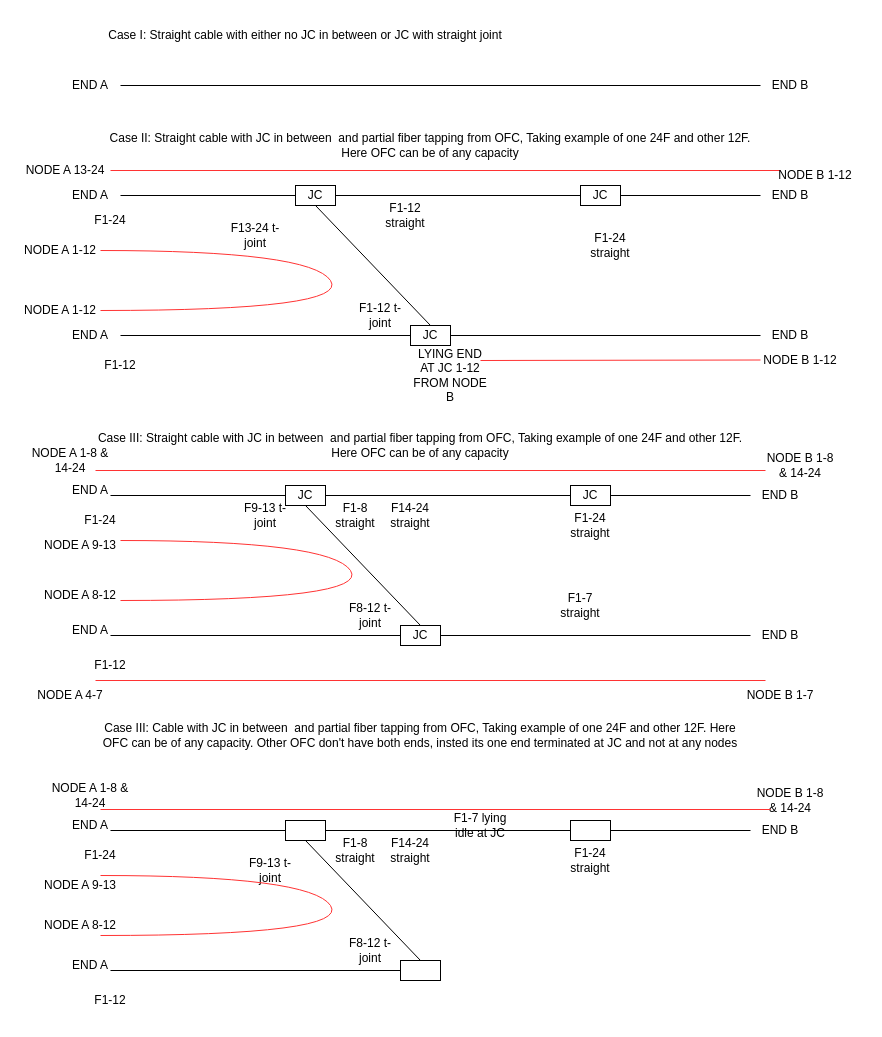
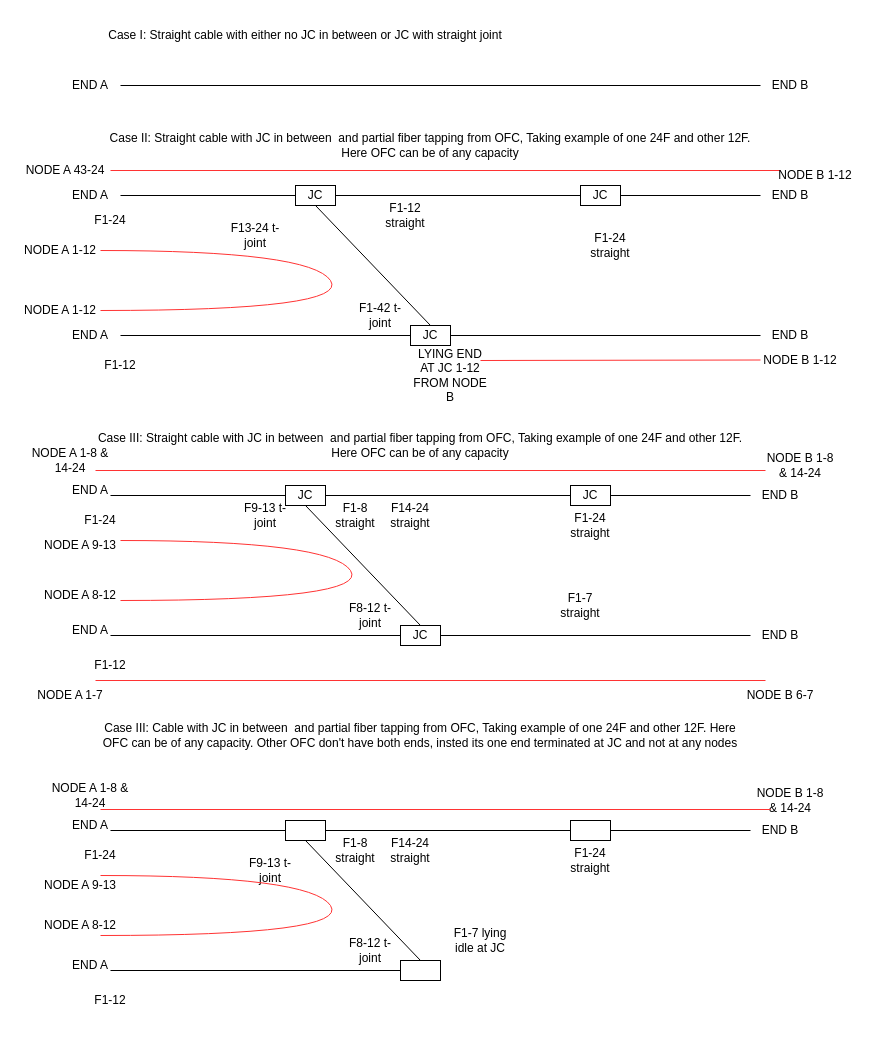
node "NODE A 13-24": label "NODE A 13-24" -> "NODE A 43-24"
node "F1-12 t-joint": label "F1-12 t-joint" -> "F1-42 t-joint"
node "NODE A 4-7": label "NODE A 4-7" -> "NODE A 1-7"
node "NODE B 1-7": label "NODE B 1-7" -> "NODE B 6-7"
node "F1-7 lying idle at JC": moved (481, 826) -> (481, 941)
